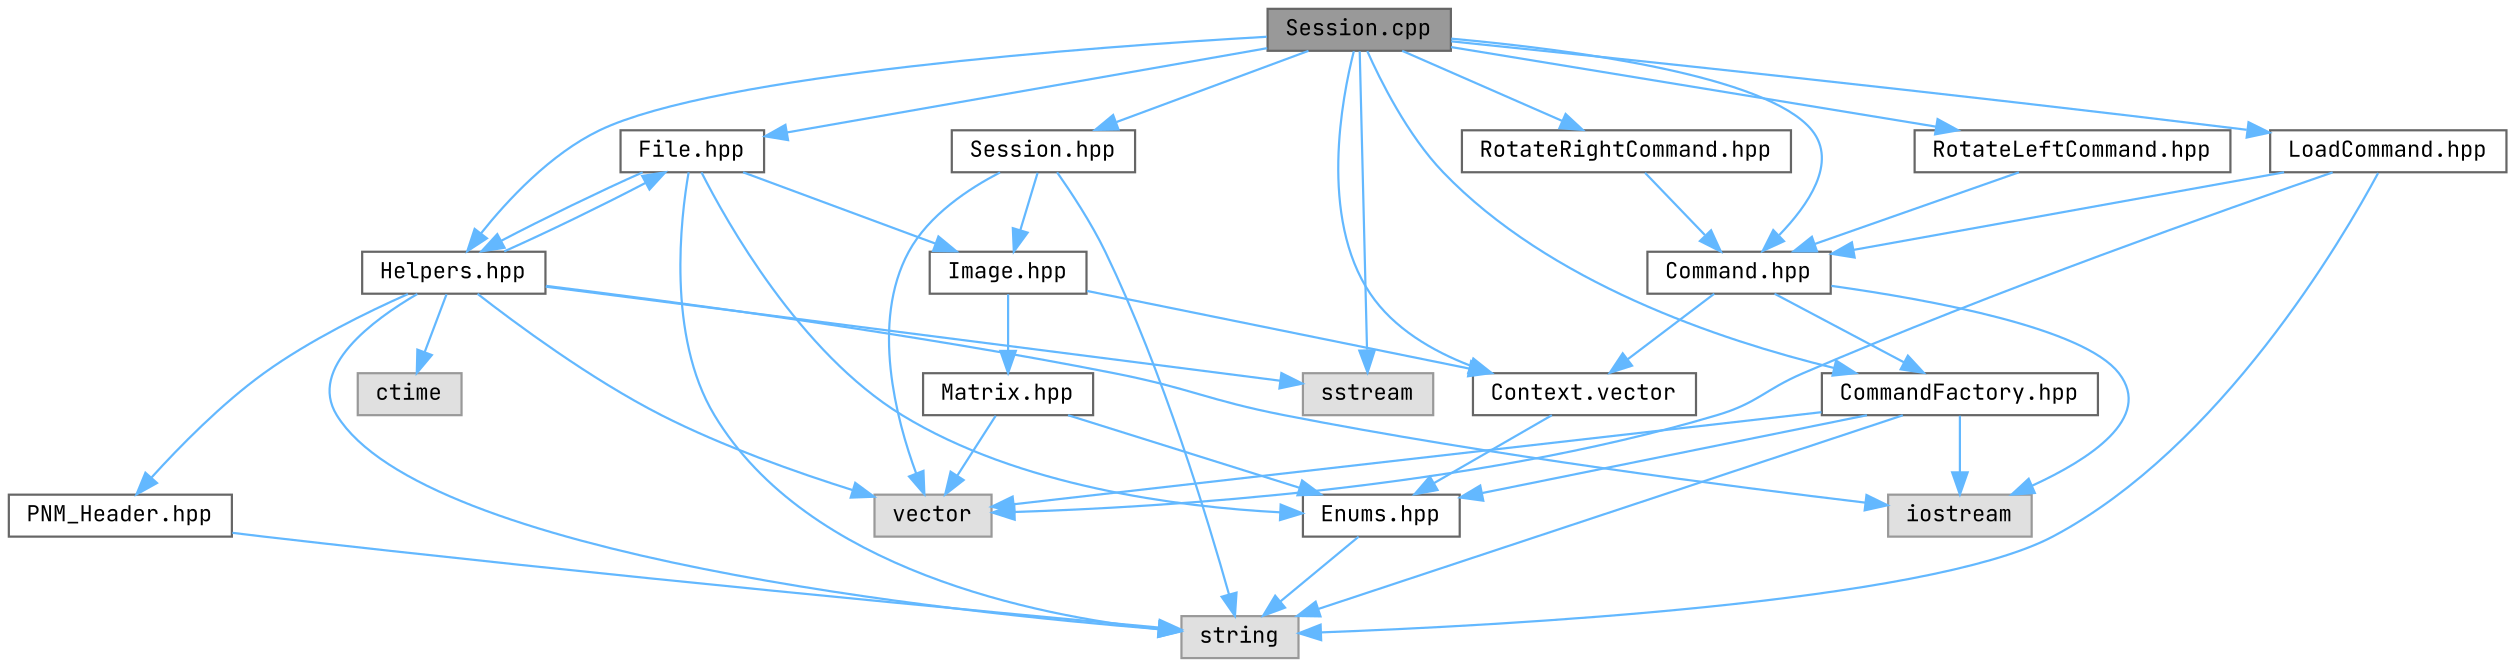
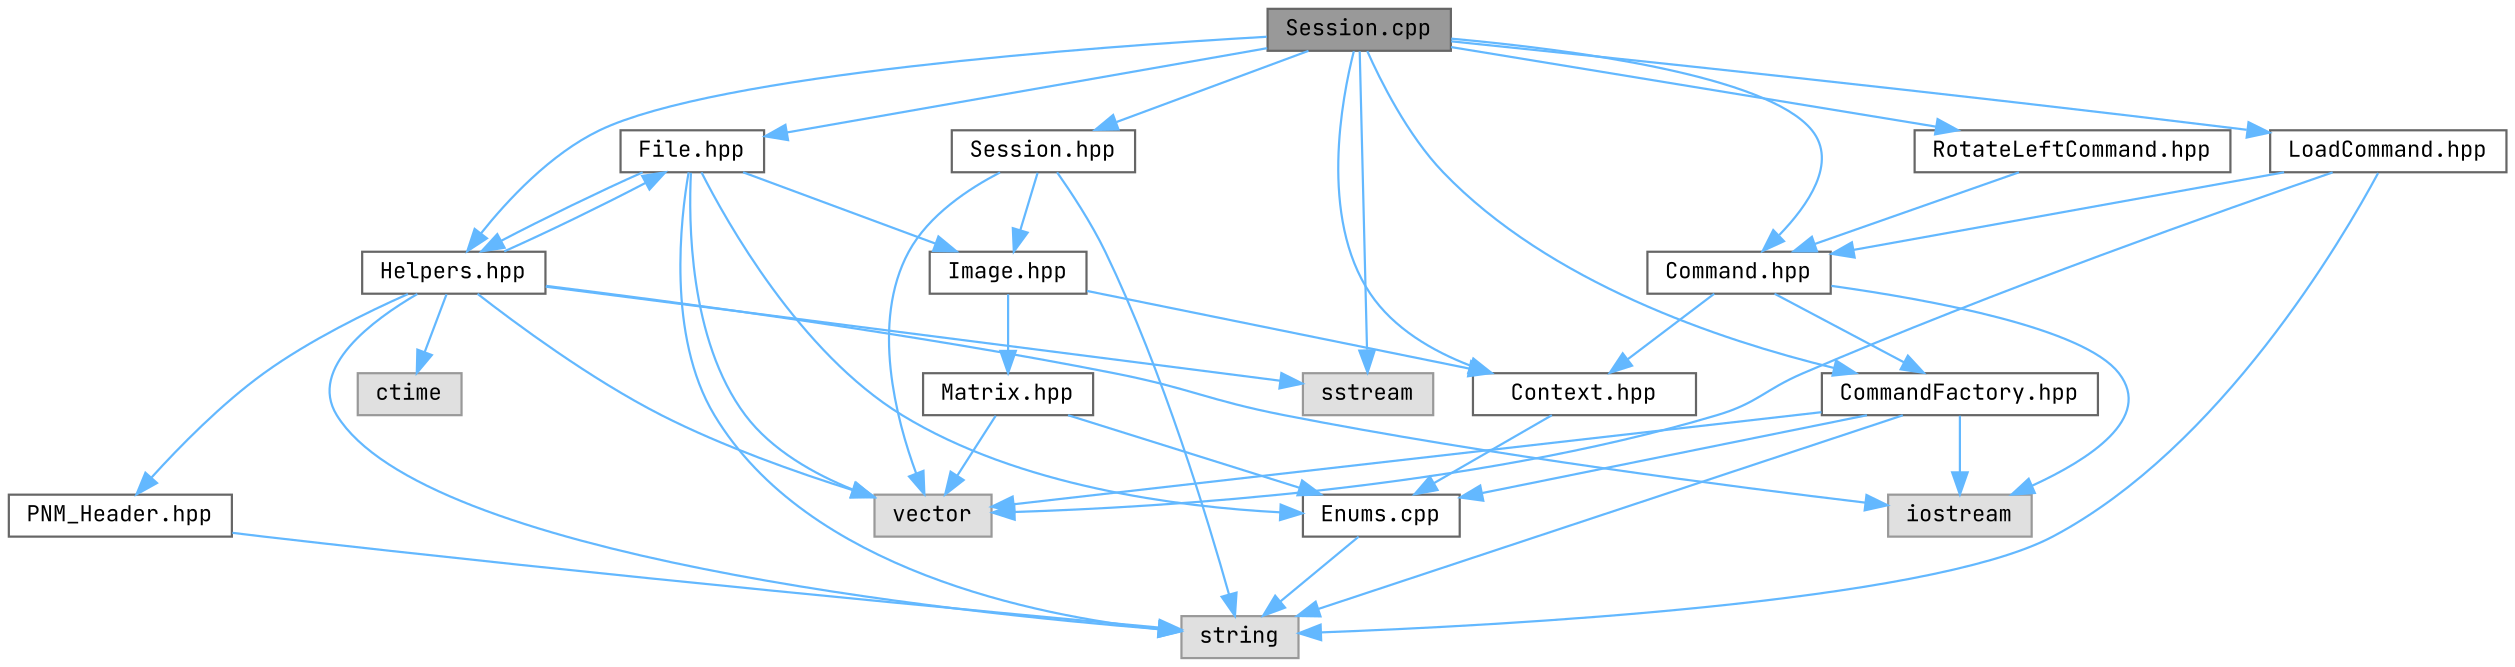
node "RotateRightCommand.hpp": removed
edge "File.hpp" -> "vector": added
node "Context.vector": label "Context.vector" -> "Context.hpp"
node "Enums.hpp": label "Enums.hpp" -> "Enums.cpp"
